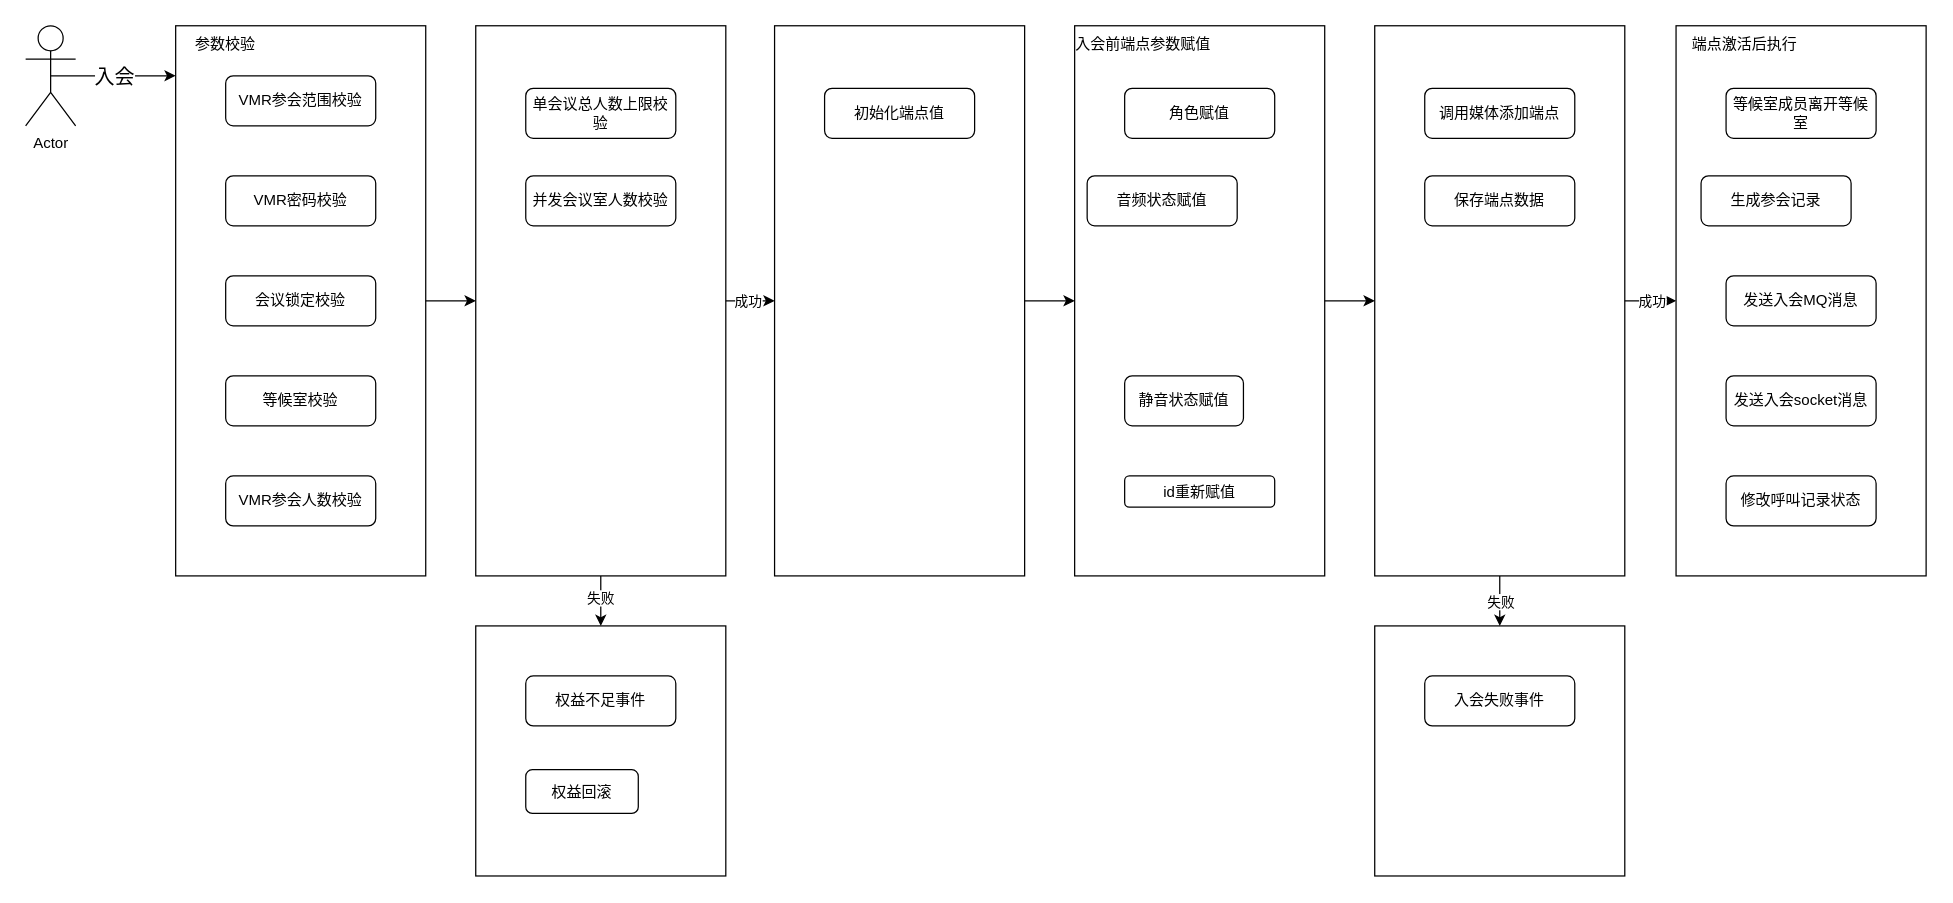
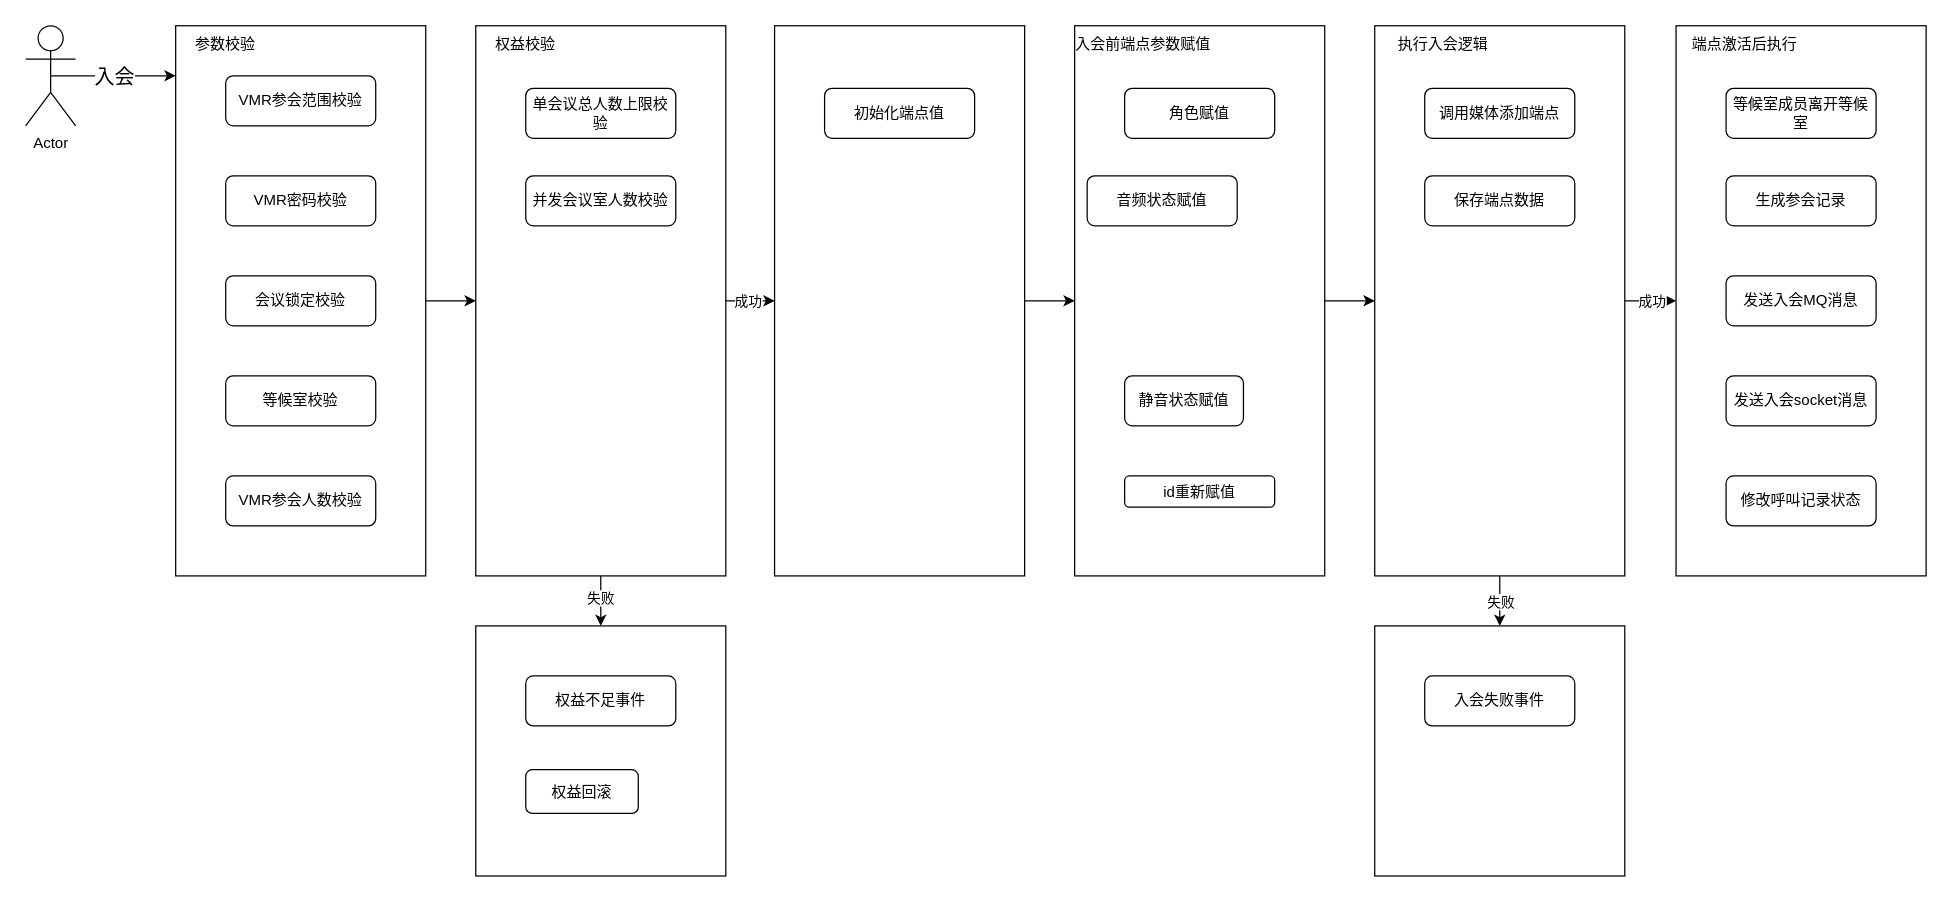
node "权益校验": added
node "执行入会逻辑": added
node "生成参会记录": moved (1776, 201) -> (1801, 201)
